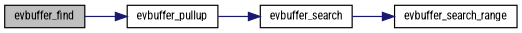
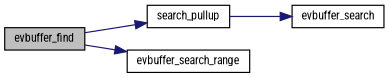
node "evbuffer_pullup": label "evbuffer_pullup" -> "search_pullup"
edge "evbuffer_search" -> "evbuffer_search_range": now "evbuffer_find" -> "evbuffer_search_range"
